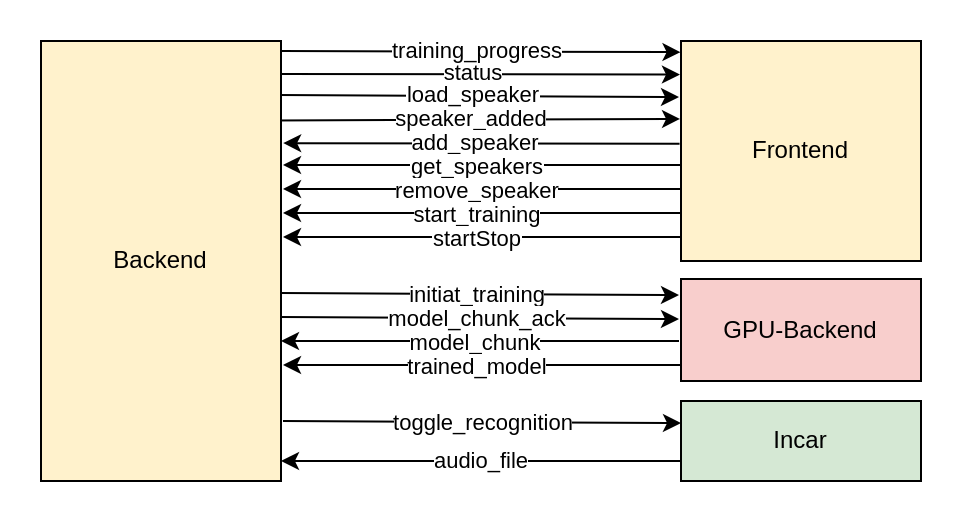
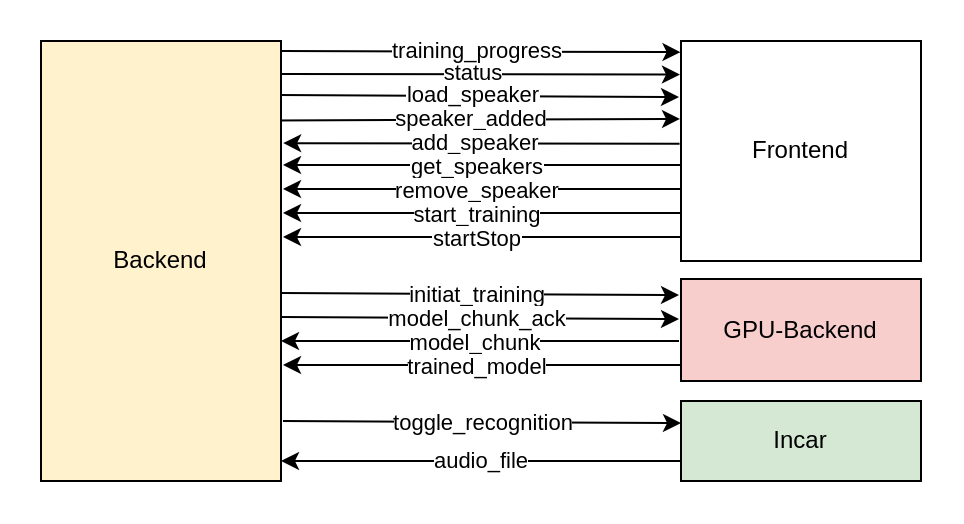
node "Frontend": fillcolor #fff2cc -> #ffffff
